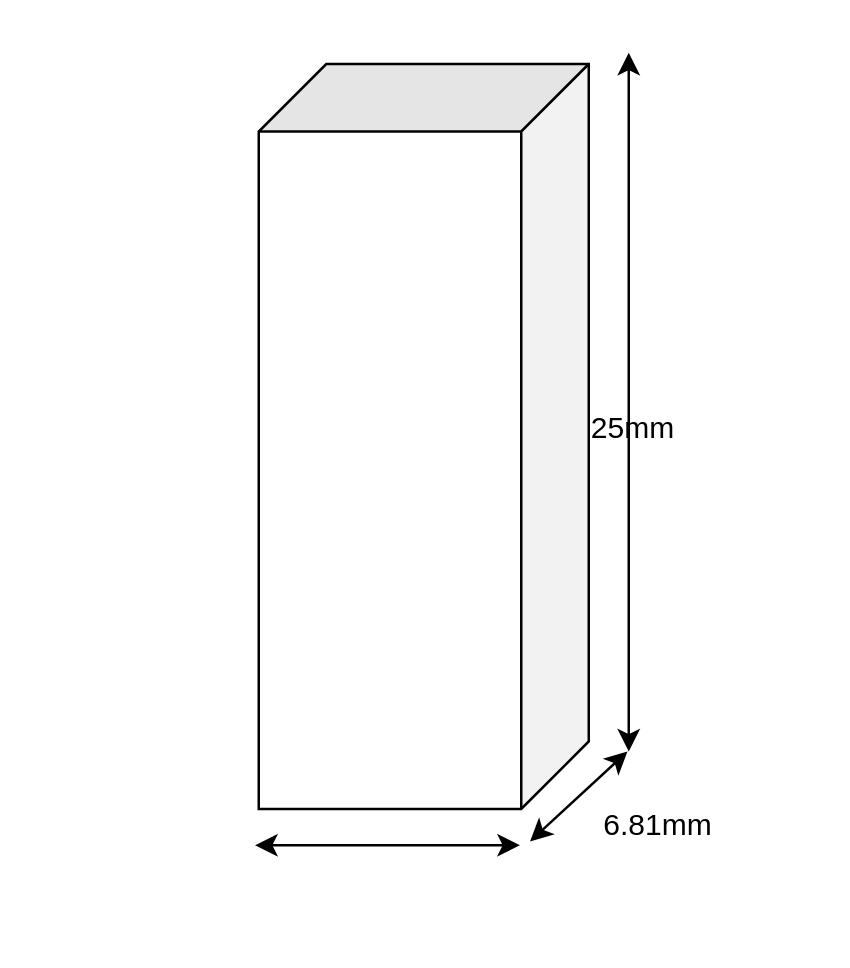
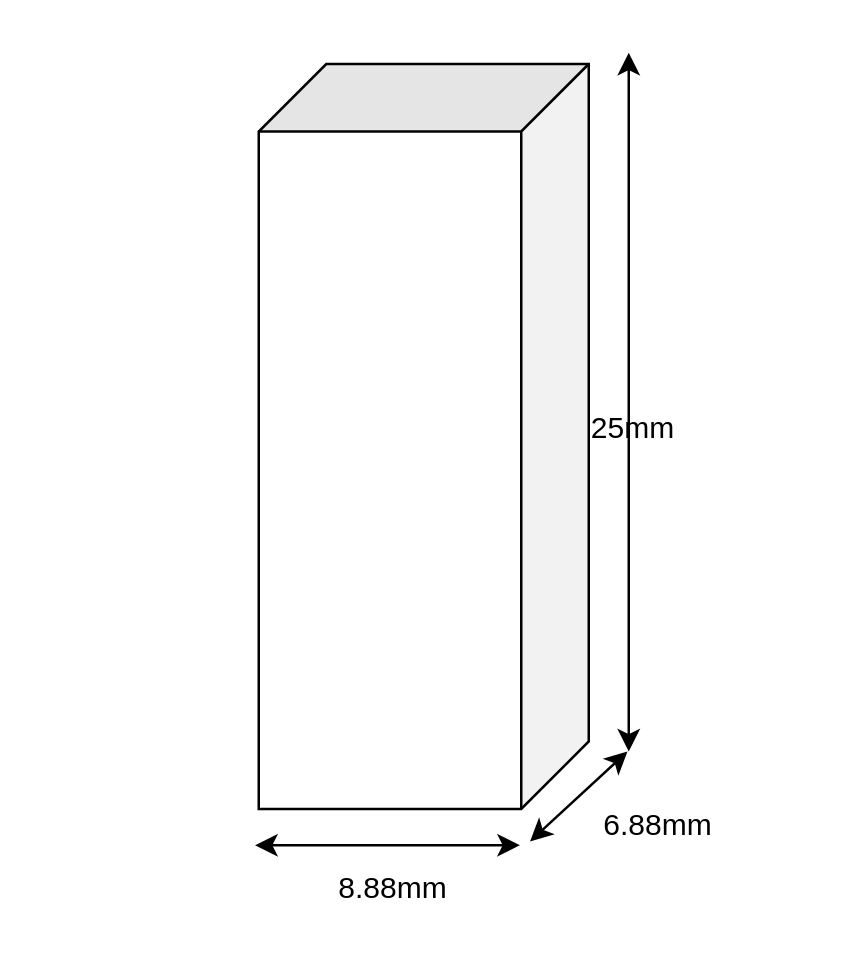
node "6.81mm": label "6.81mm" -> "6.88mm"
node "8.88mm": added
